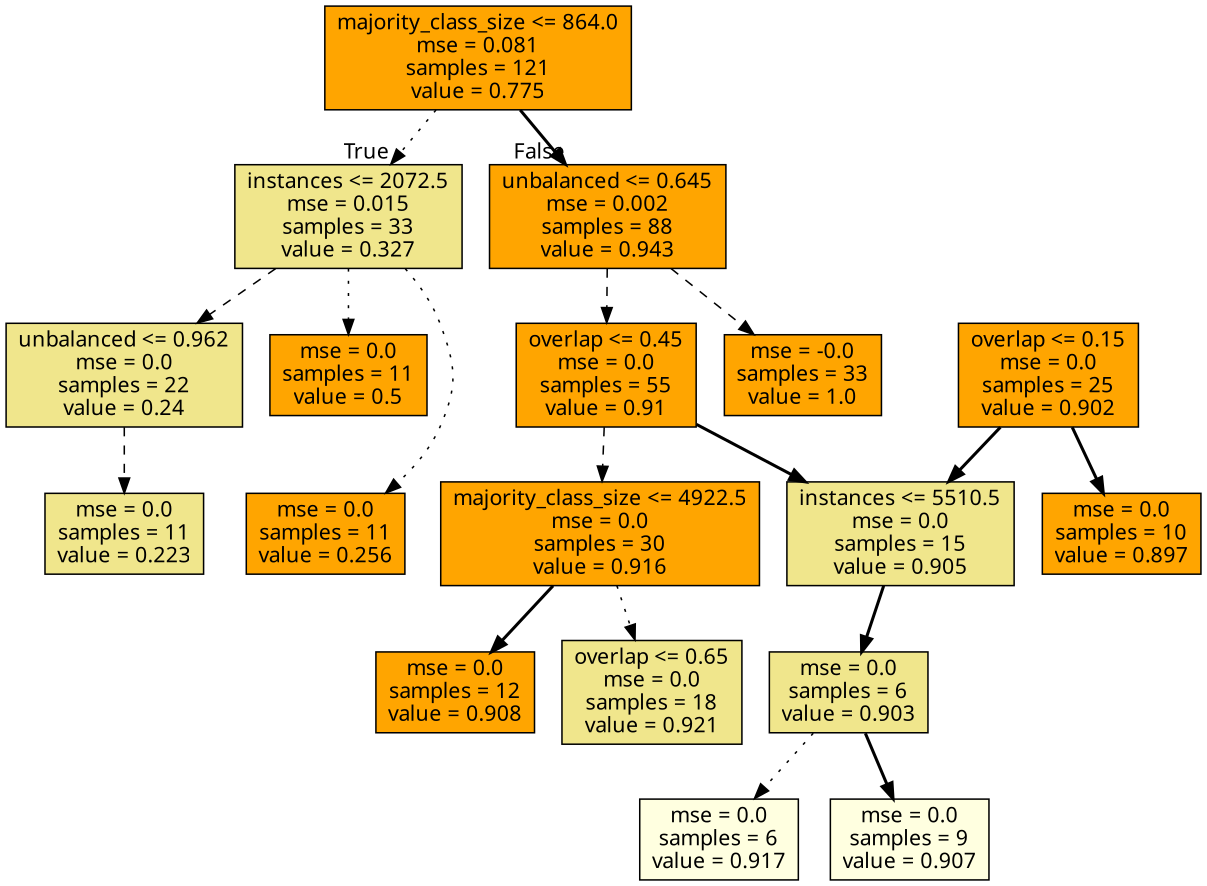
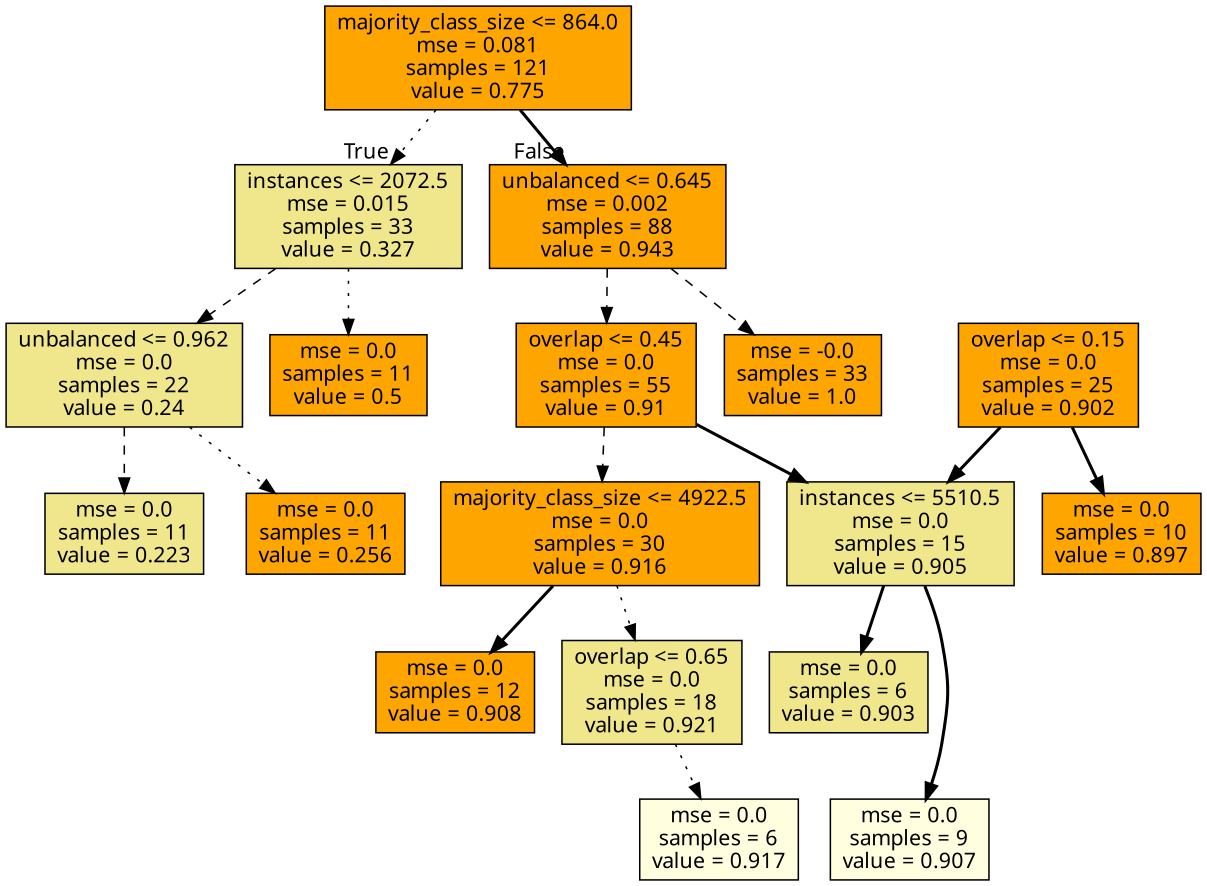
edge "instances <= 2072.5 mse = 0.015 samples = 33 value = 0.327" -> "mse = 0.0 samples = 11 value = 0.256": now "unbalanced <= 0.962 mse = 0.0 samples = 22 value = 0.24" -> "mse = 0.0 samples = 11 value = 0.256"
edge "mse = 0.0 samples = 6 value = 0.903" -> "mse = 0.0 samples = 9 value = 0.907": now "instances <= 5510.5 mse = 0.0 samples = 15 value = 0.905" -> "mse = 0.0 samples = 9 value = 0.907"
edge "mse = 0.0 samples = 6 value = 0.903" -> "mse = 0.0 samples = 6 value = 0.917": now "overlap <= 0.65 mse = 0.0 samples = 18 value = 0.921" -> "mse = 0.0 samples = 6 value = 0.917"
